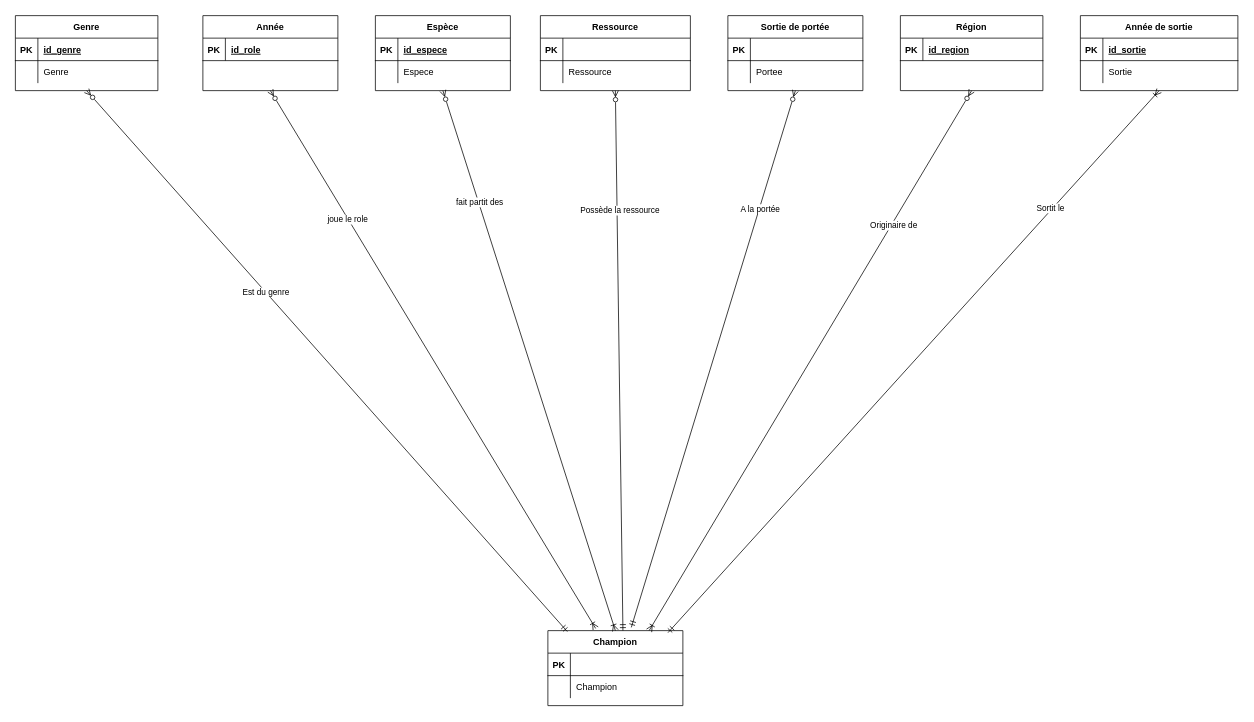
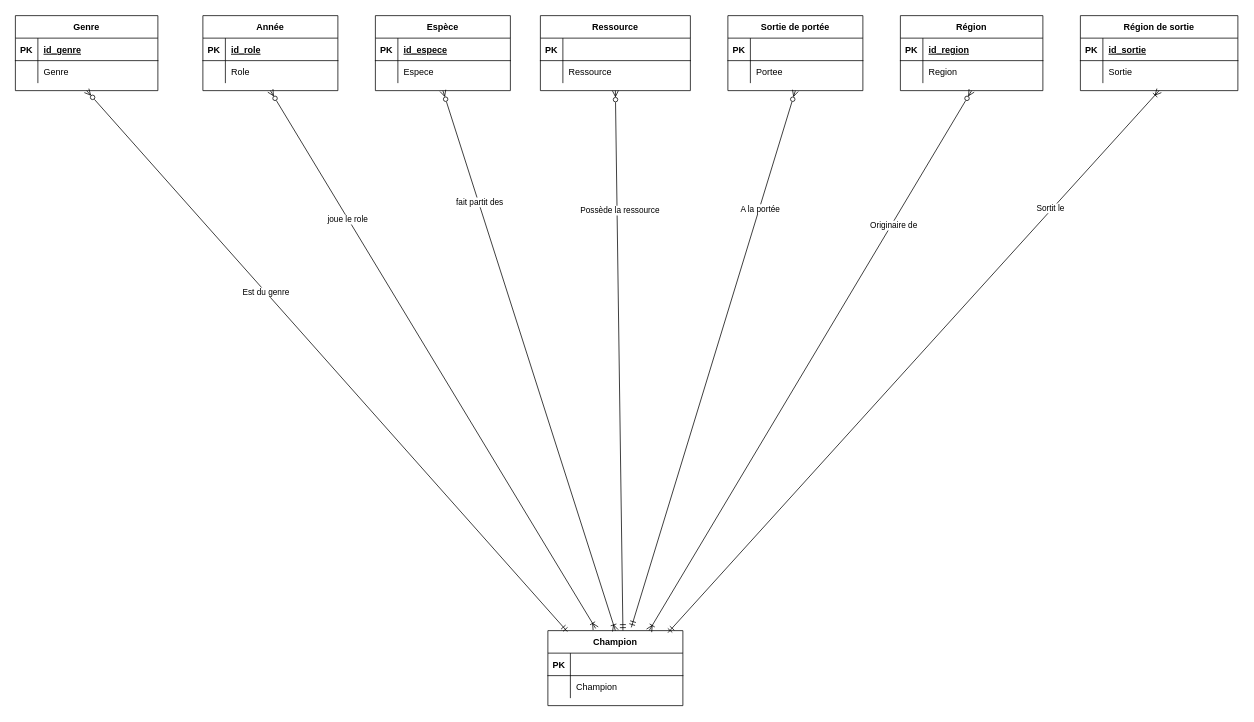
node "Année de sortie": label "Année de sortie" -> "Région de sortie"
node "Role": added
node "Region": added
